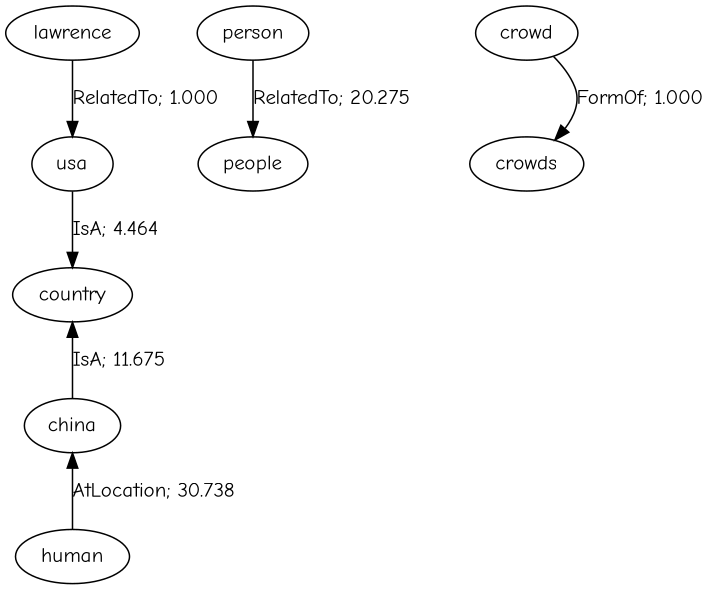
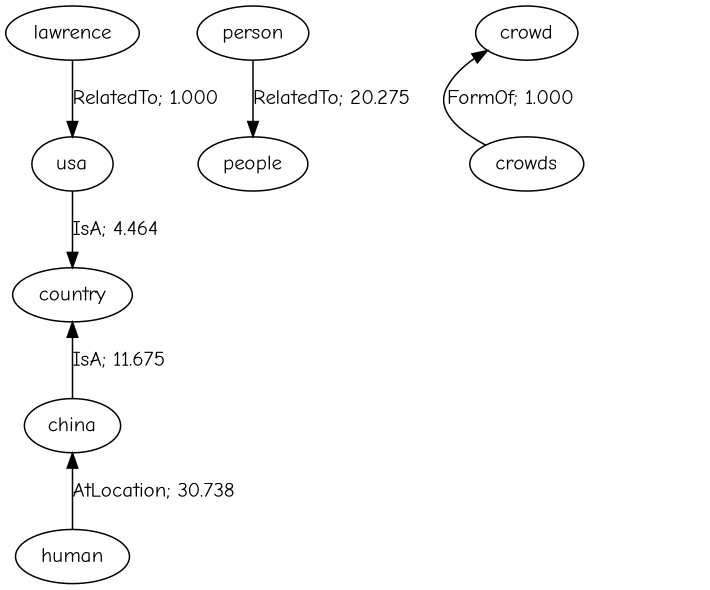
edge "crowd" -> "crowds": reversed
